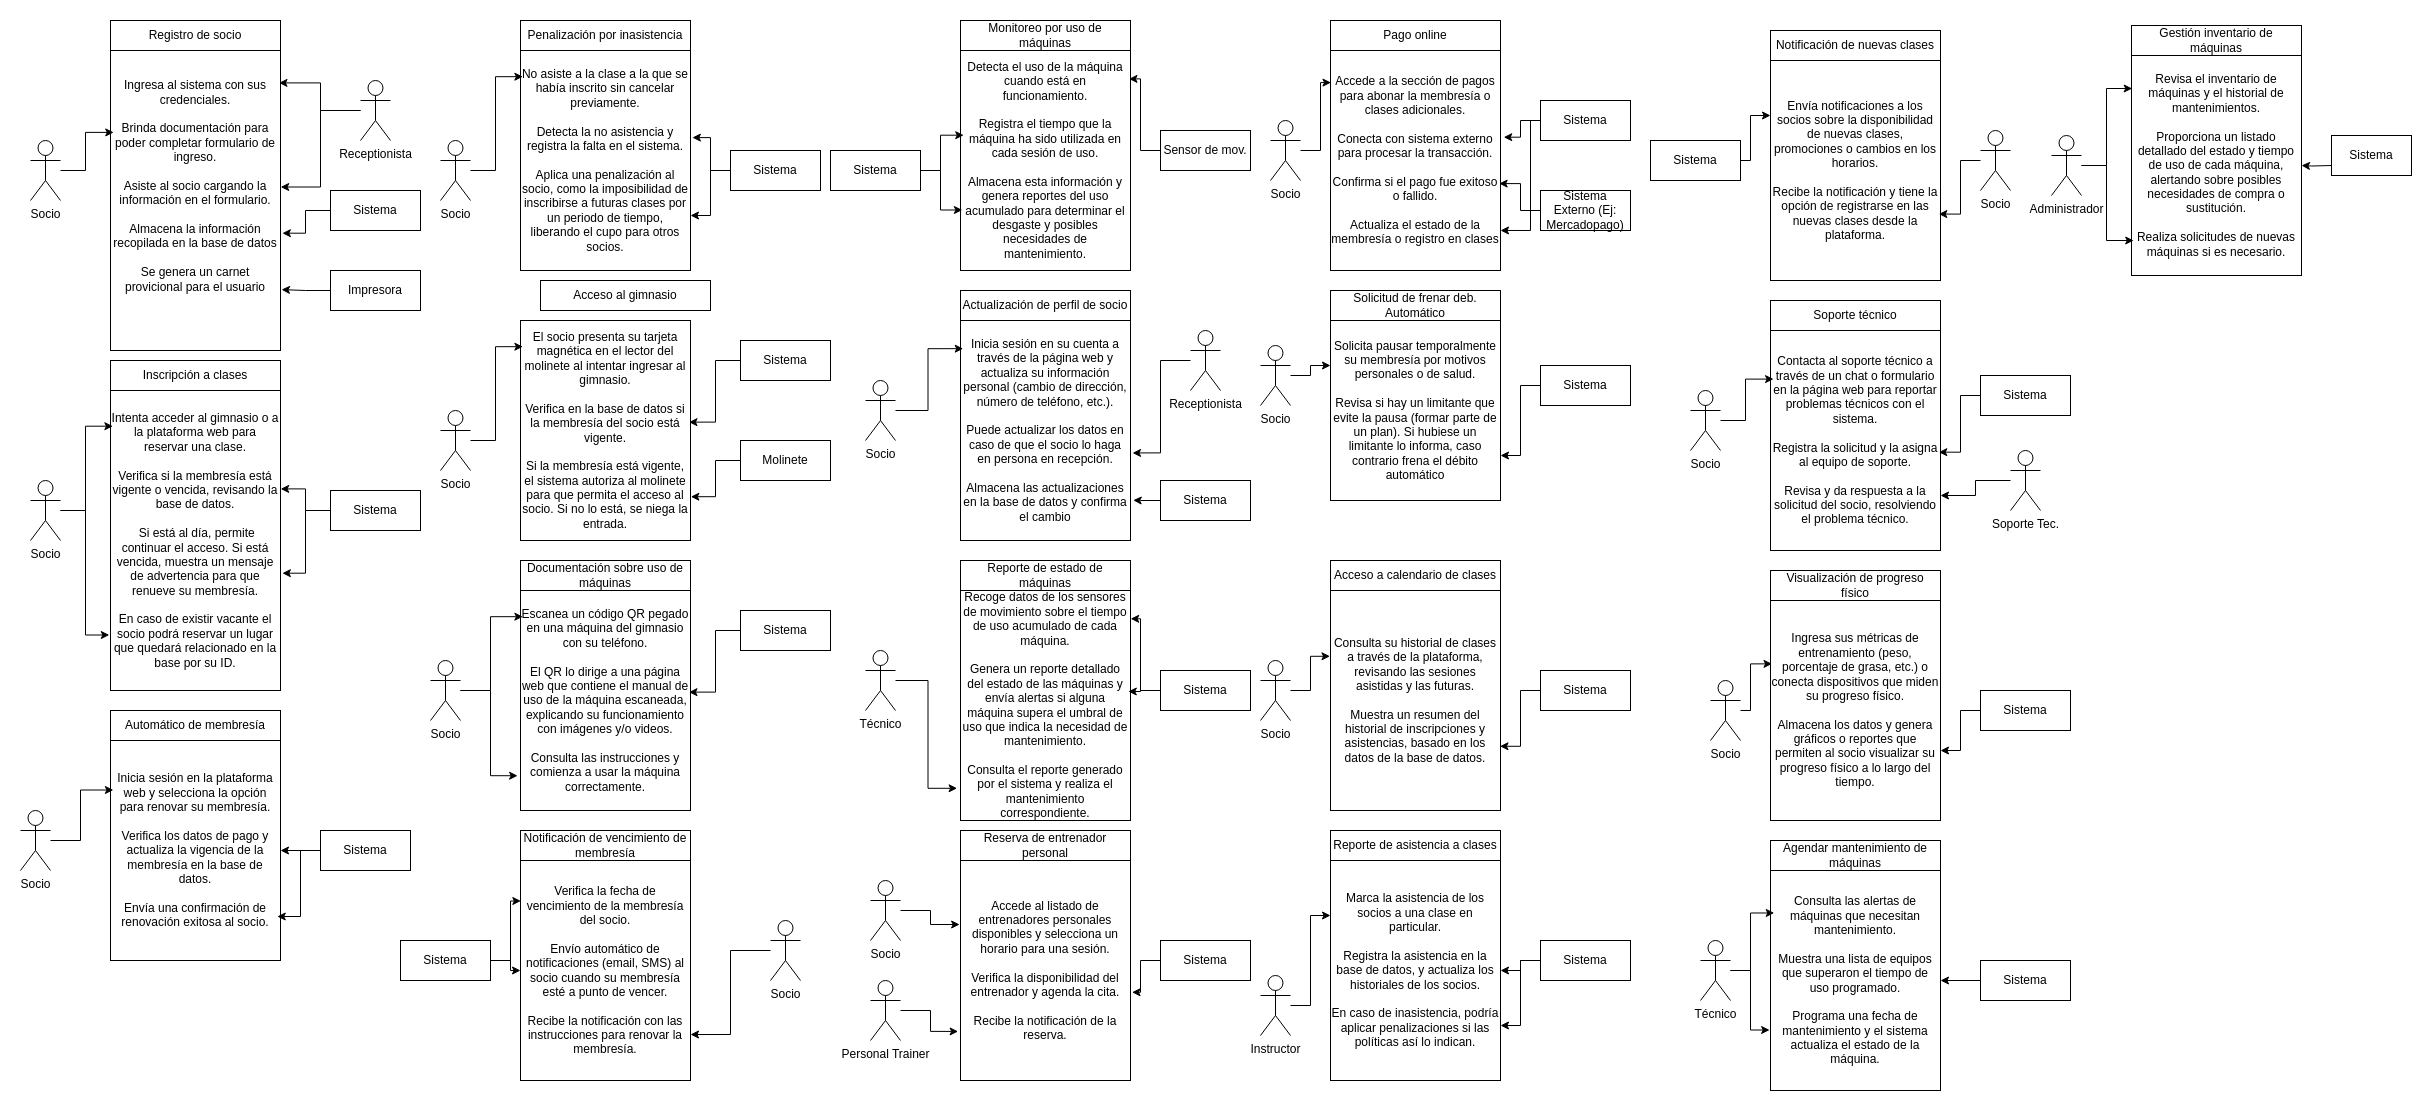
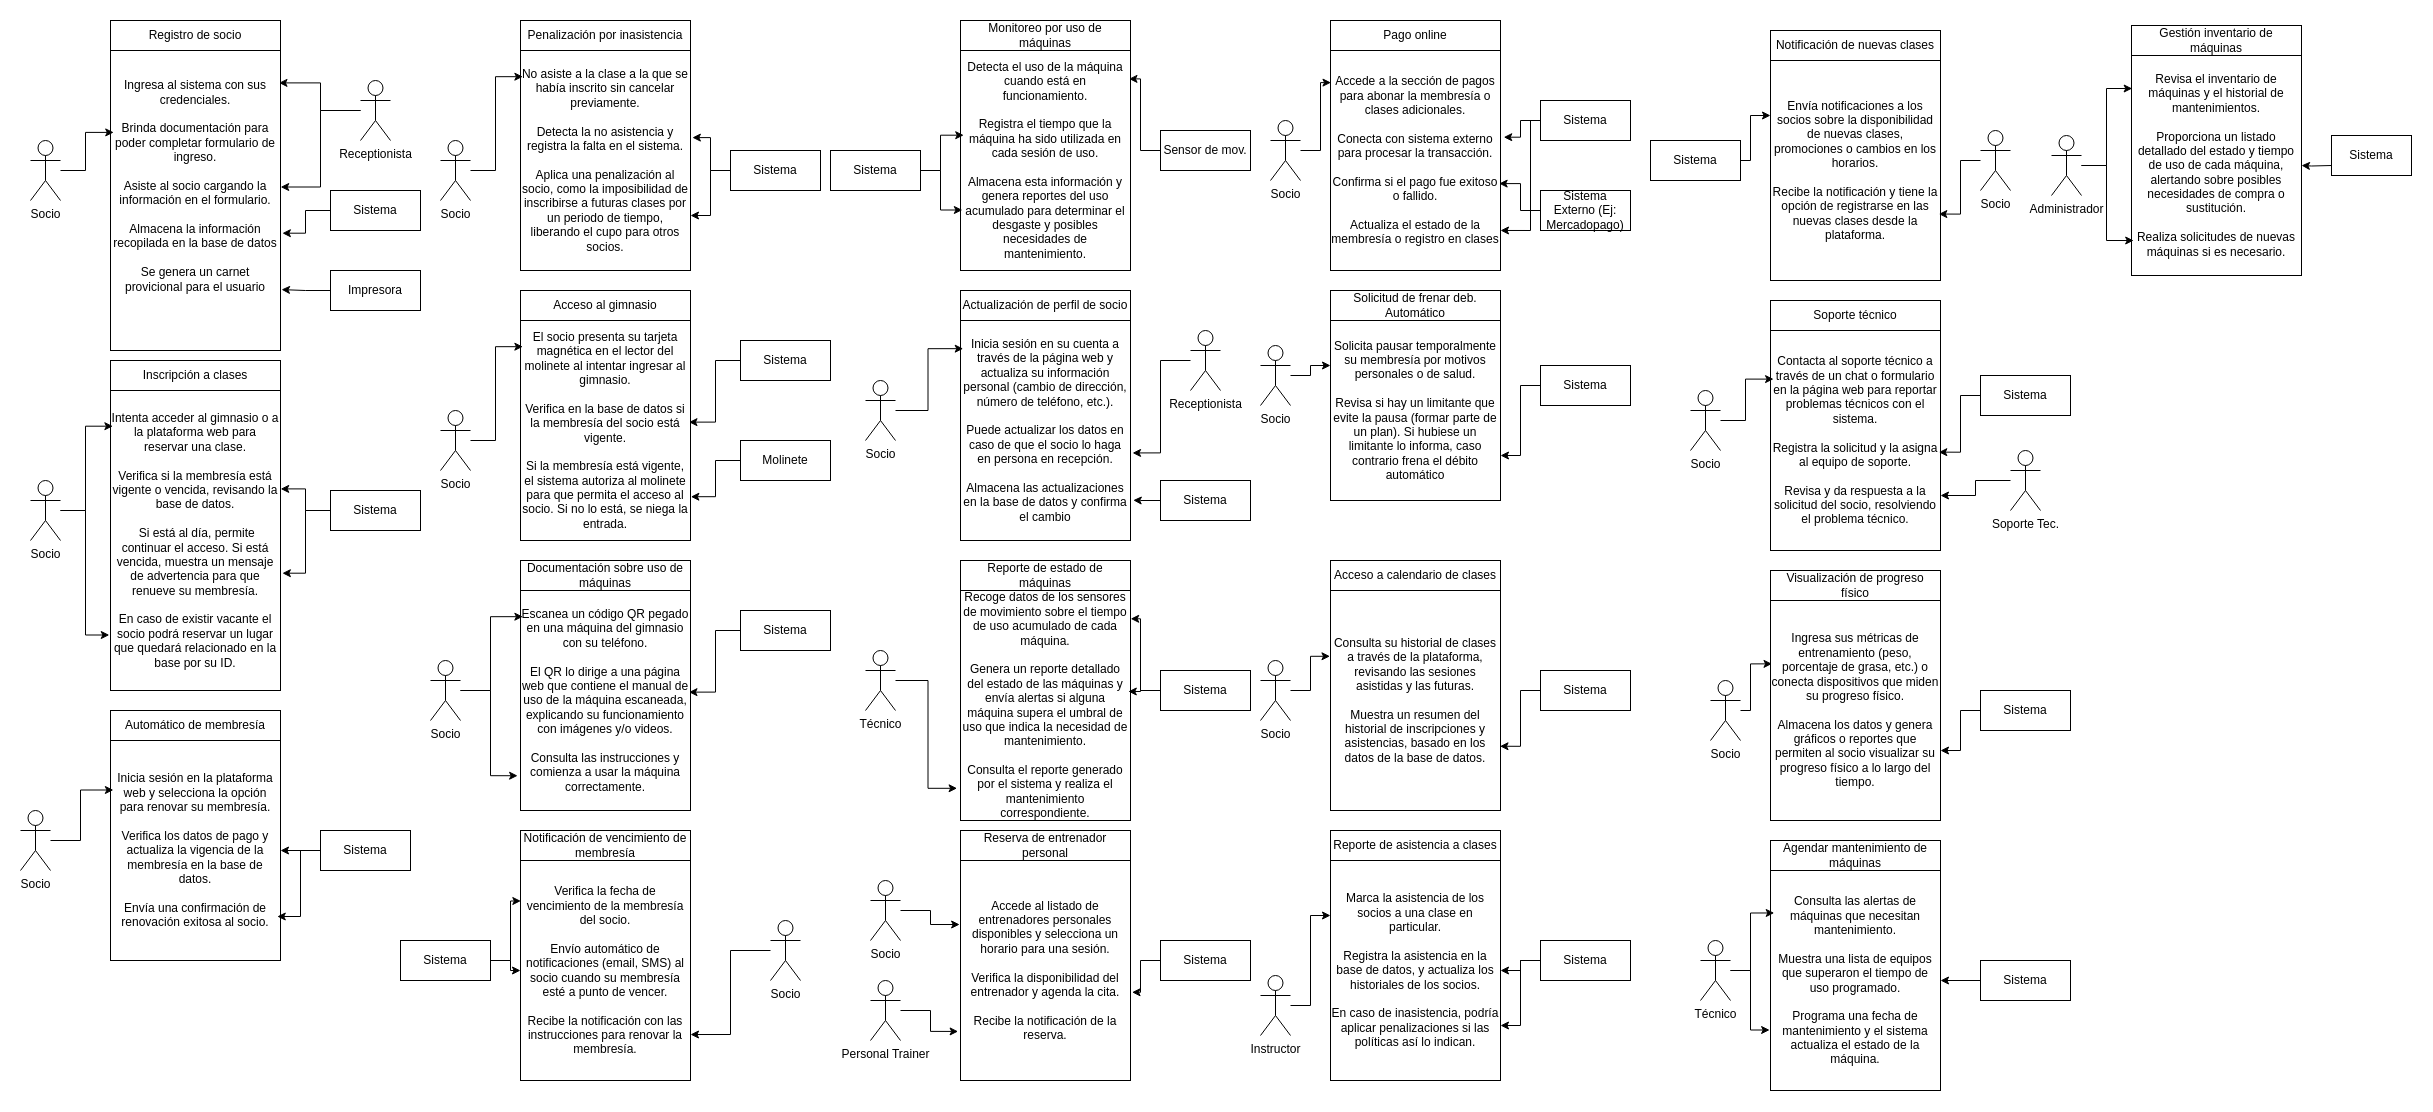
node "Acceso al gimnasio": moved (626, 296) -> (606, 306)
